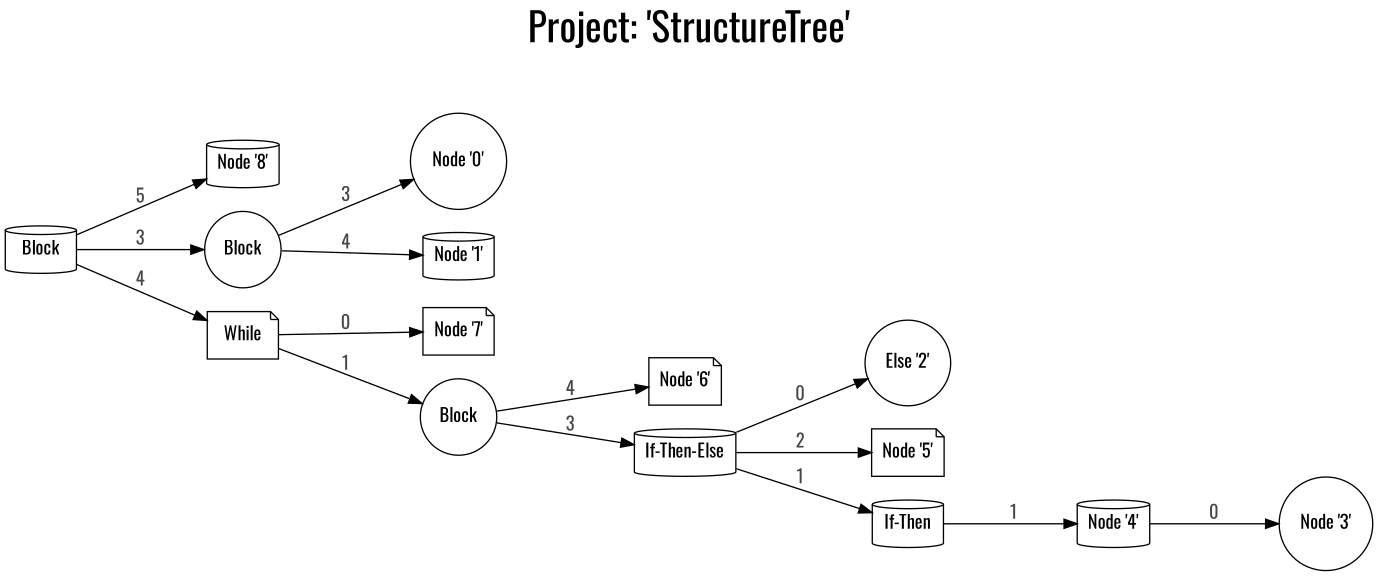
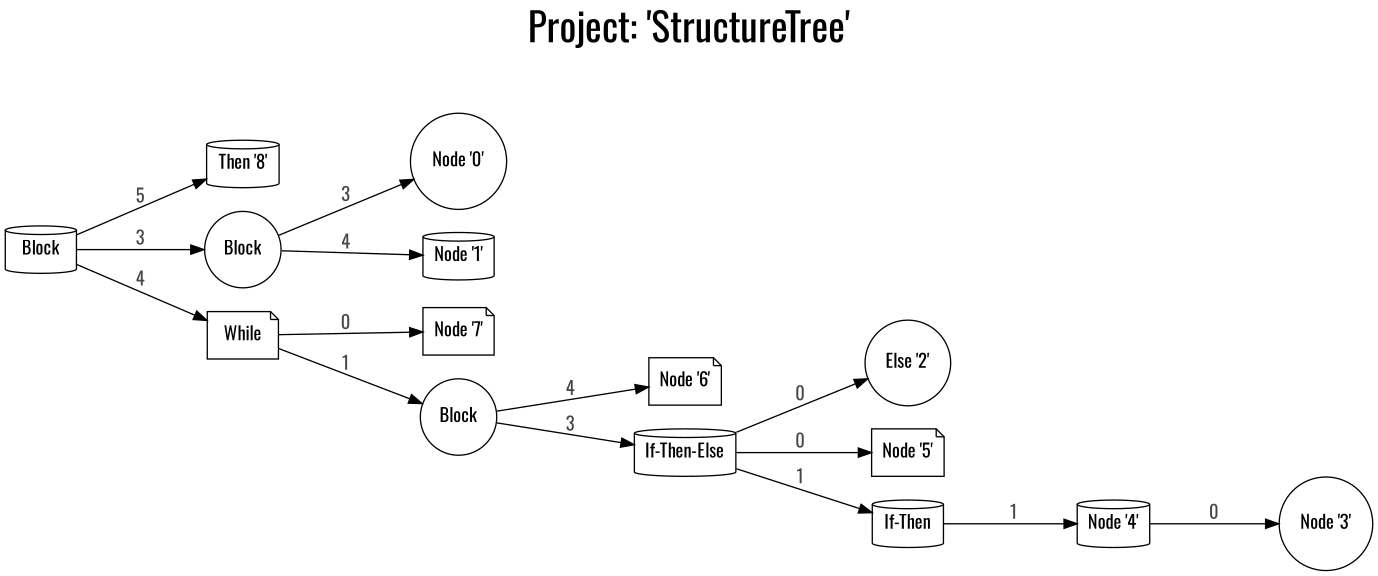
node "Node '8'": label "Node '8'" -> "Then '8'"
edge "If-Then-Else" -> "Node '5'": label "2" -> "0"
